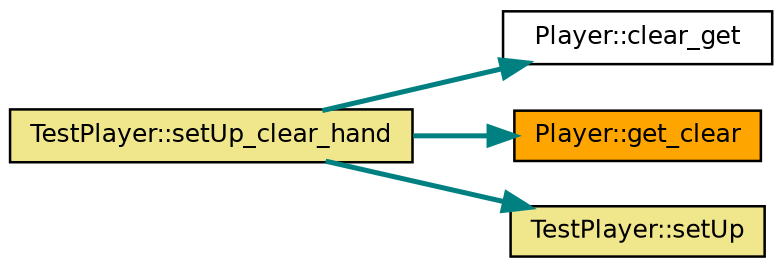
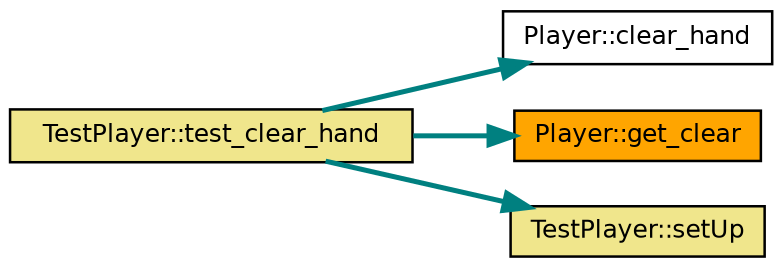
node "Player::clear_get": label "Player::clear_get" -> "Player::clear_hand"
node "TestPlayer::setUp_clear_hand": label "TestPlayer::setUp_clear_hand" -> "TestPlayer::test_clear_hand"
